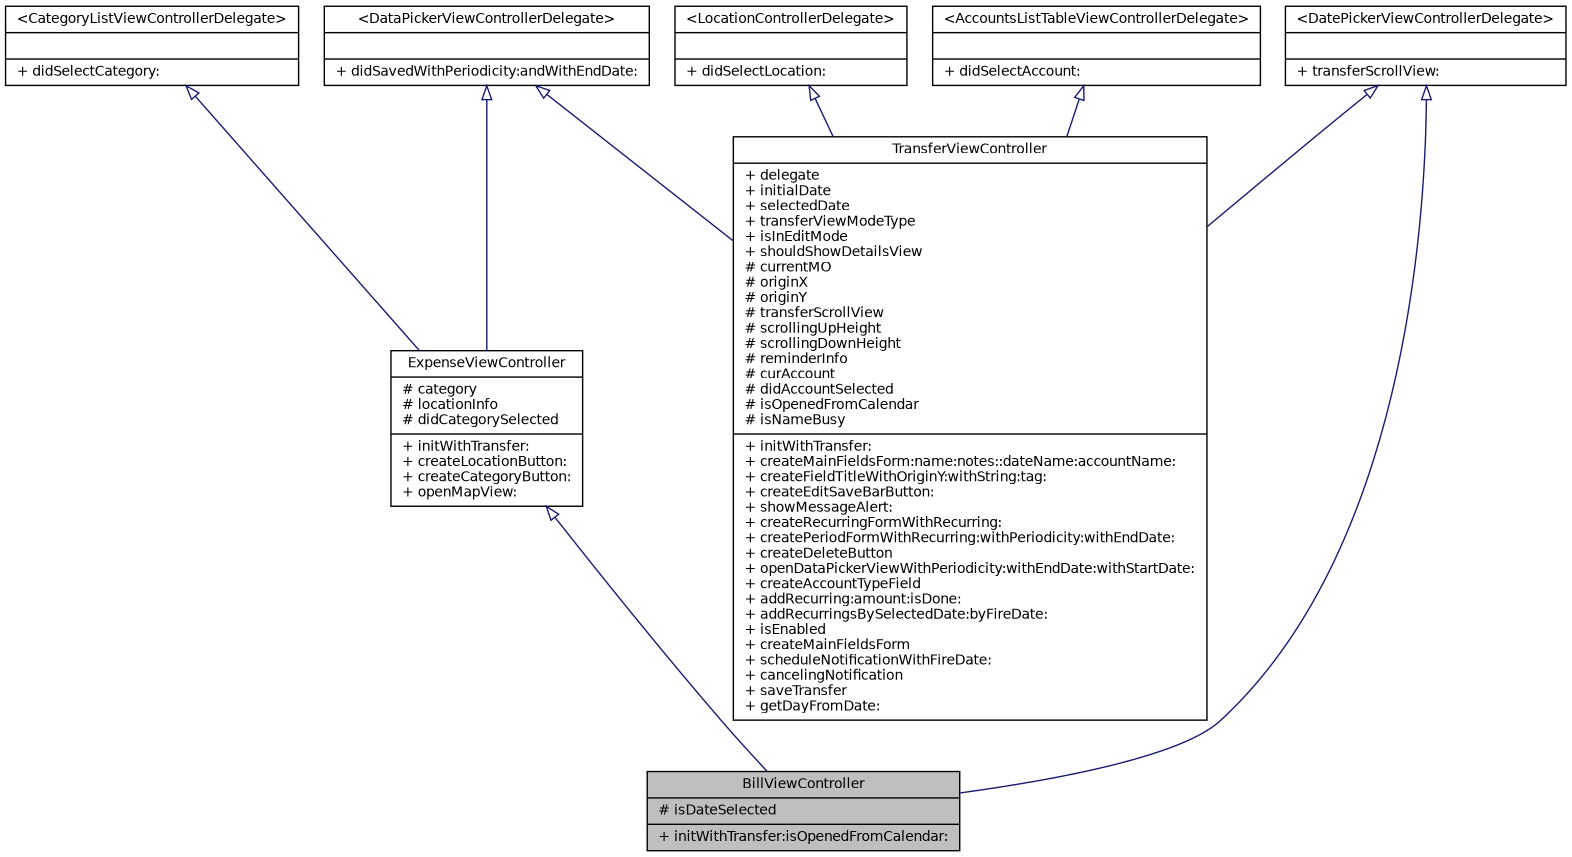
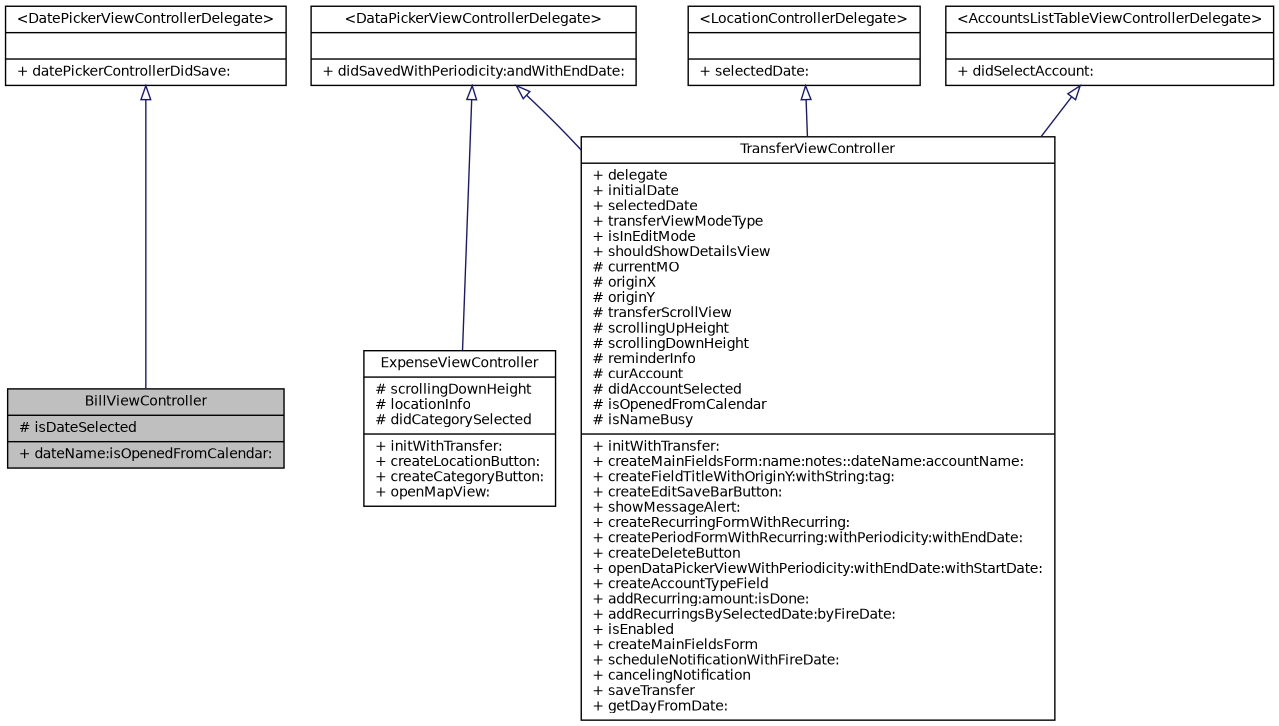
node "<CategoryListViewControllerDelegate>": removed
node "<LocationControllerDelegate>": text "+ didSelectLocation:" -> "+ selectedDate:"
node "<DatePickerViewControllerDelegate>": text "+ transferScrollView:" -> "+ datePickerControllerDidSave:"
edge "TransferViewController" -> "<DatePickerViewControllerDelegate>": removed
node "ExpenseViewController": text "# category" -> "# scrollingDownHeight"
edge "BillViewController" -> "ExpenseViewController": removed
node "BillViewController": text "+ initWithTransfer:isOpenedFromCalendar:" -> "+ dateName:isOpenedFromCalendar:"
